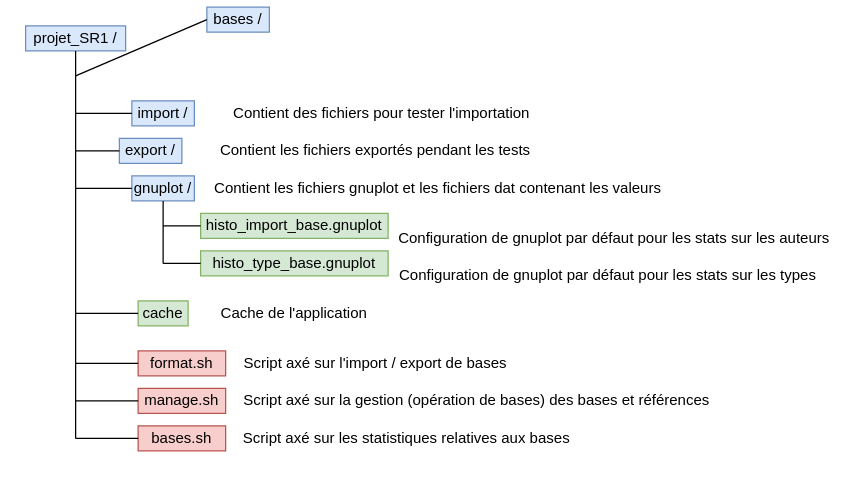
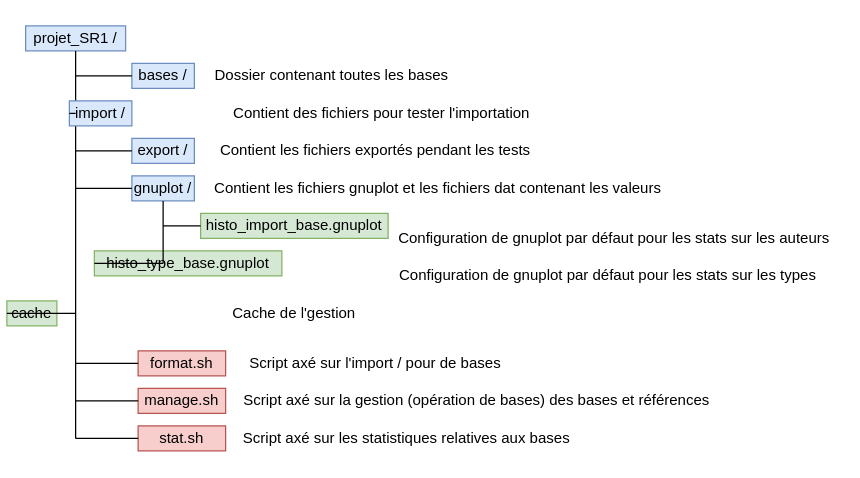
node "bases /": moved (238, 19) -> (163, 76)
node "Dossier contenant toutes les bases": added
node "import /": moved (163, 113) -> (101, 113)
node "export /": moved (151, 151) -> (163, 151)
node "histo_type_base.gnuplot": moved (294, 263) -> (188, 263)
node "cache": moved (163, 313) -> (32, 313)
node "Cache de l'application": label "Cache de l'application" -> "Cache de l'gestion"
node "Script axé sur l'import / export de bases": label "Script axé sur l'import / export de bases" -> "Script axé sur l'import / pour de bases"
node "bases.sh": label "bases.sh" -> "stat.sh"
